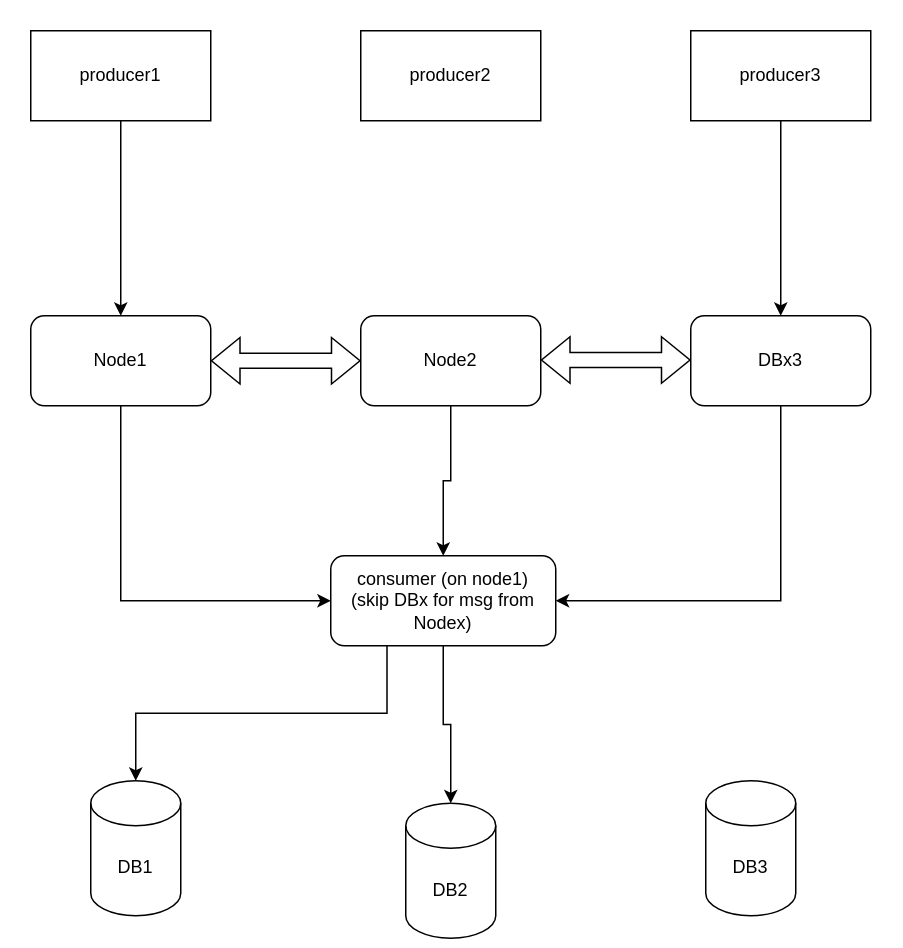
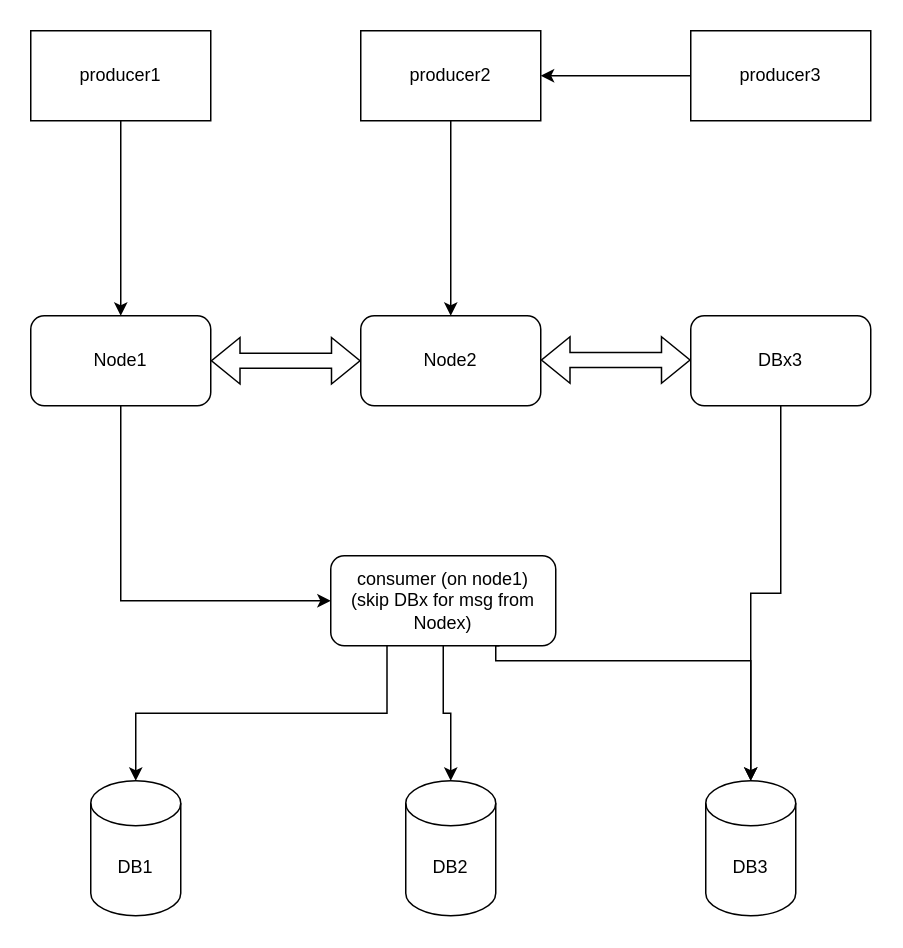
edge "producer2" -> "Node2": added
edge "producer3" -> "DBx3": now "producer3" -> "producer2"
edge "Node2" -> "consumer (on node1) (skip DBx for msg from Nodex)": removed
edge "DBx3" -> "consumer (on node1) (skip DBx for msg from Nodex)": now "DBx3" -> "DB3"
edge "consumer (on node1) (skip DBx for msg from Nodex)" -> "DB3": added
node "DB2": moved (451, 871) -> (451, 848)
